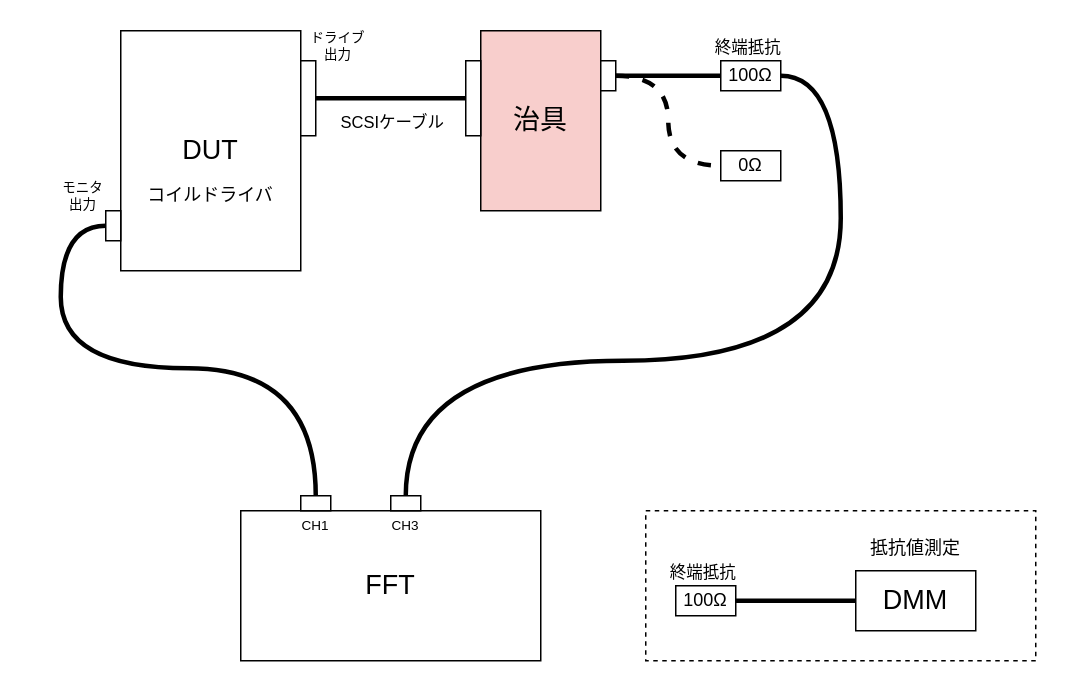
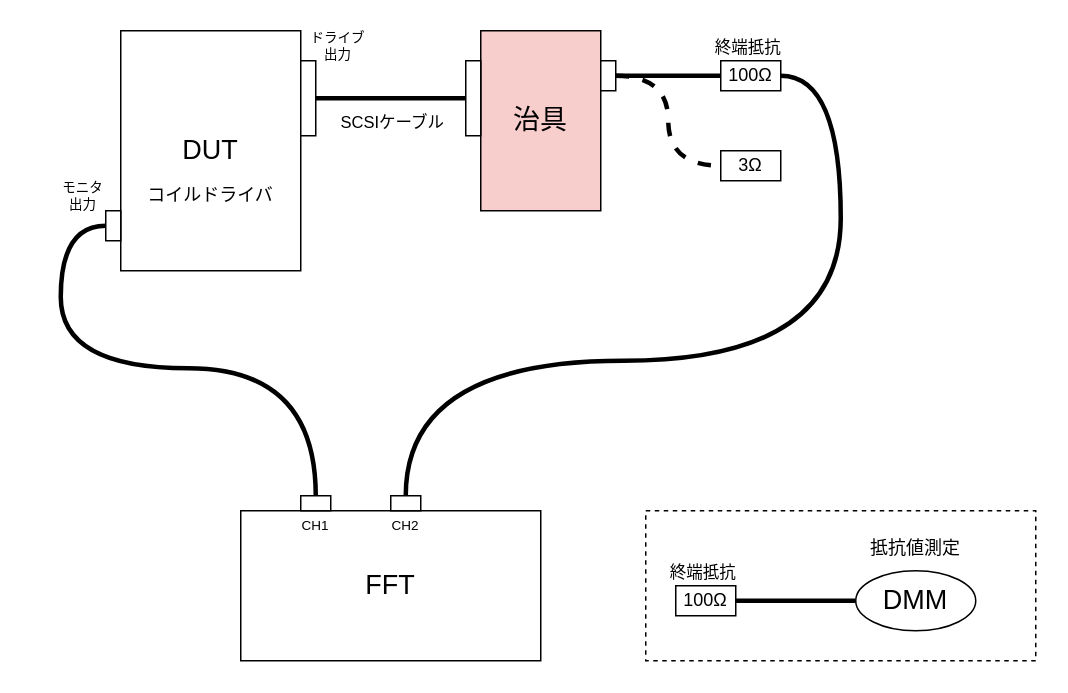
node "0Ω": label "0Ω" -> "3Ω"
node "CH3": label "CH3" -> "CH2"
node "DMM": shape rectangle -> ellipse
